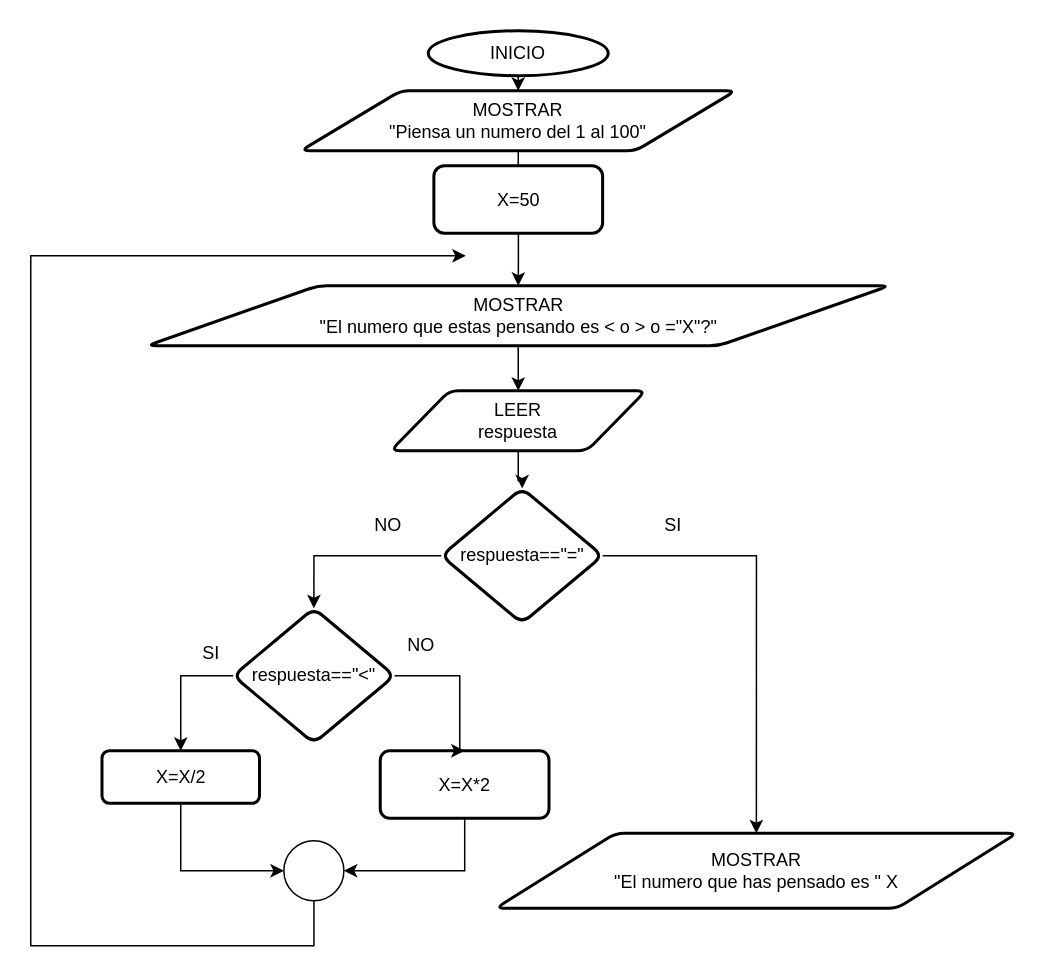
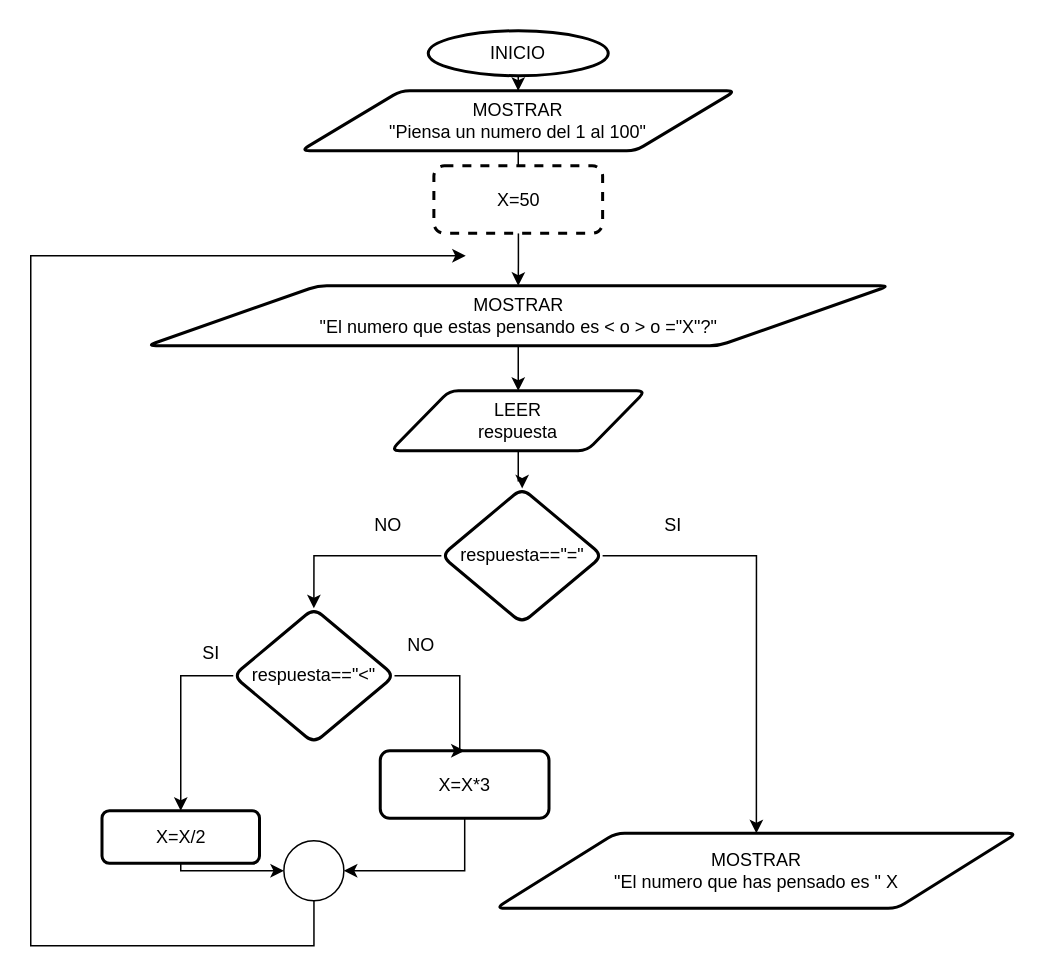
node "X=50": style solid -> dashed
node "X=X/2": moved (181, 777) -> (181, 837)
node "X=X*2": label "X=X*2" -> "X=X*3"
